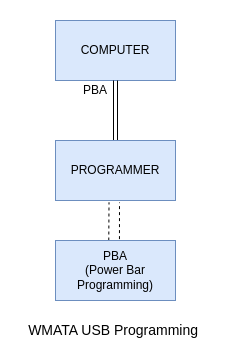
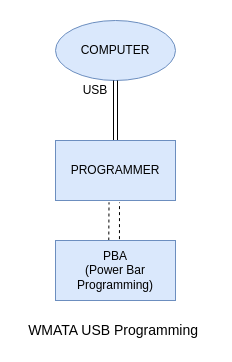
node "COMPUTER": shape rectangle -> ellipse
node "PBA": label "PBA" -> "USB"
